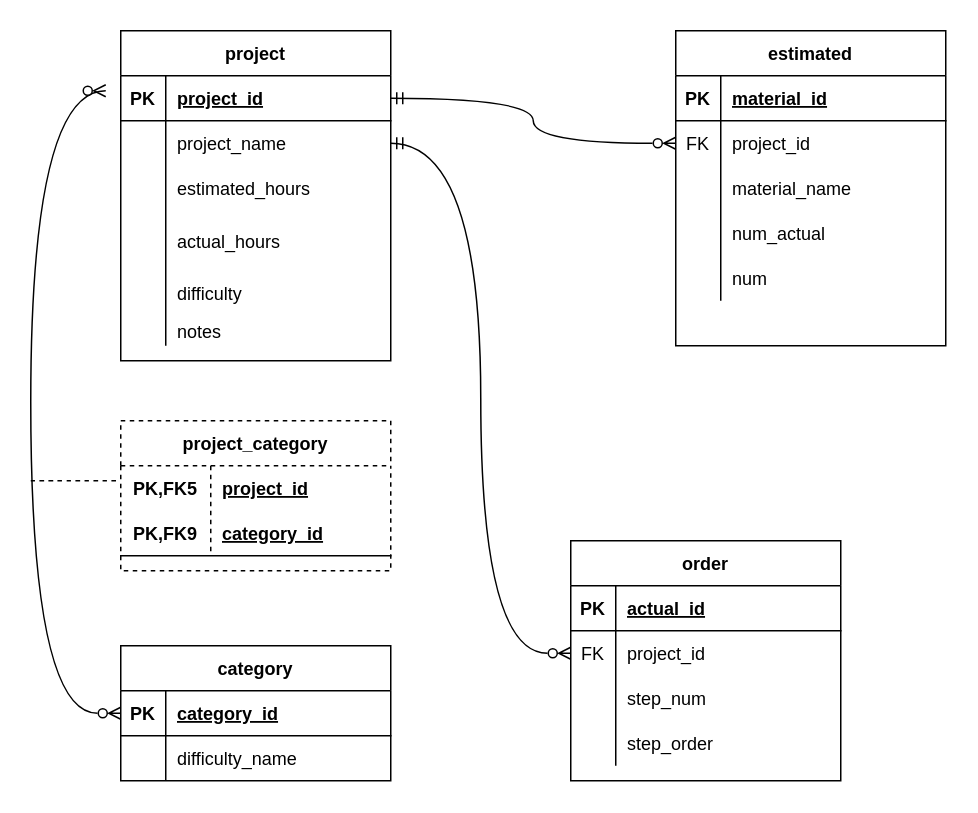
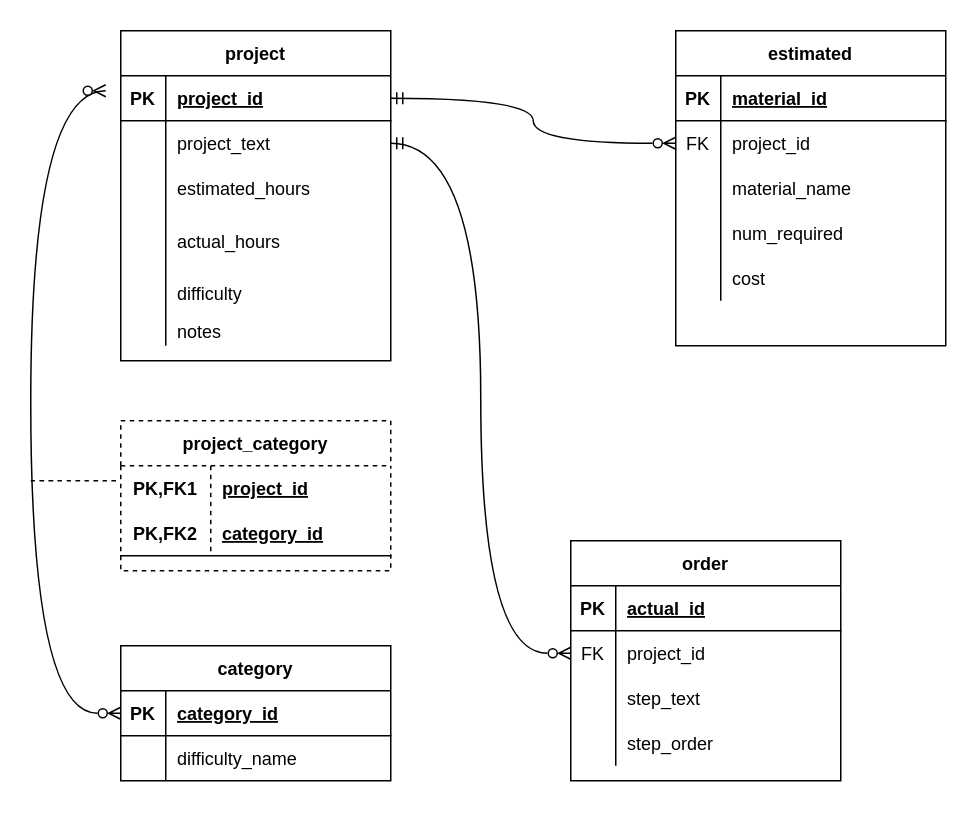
node "project_name": label "project_name" -> "project_text"
node "num_actual": label "num_actual" -> "num_required"
node "num": label "num" -> "cost"
node "PK,FK5": label "PK,FK5" -> "PK,FK1"
node "PK,FK9": label "PK,FK9" -> "PK,FK2"
node "step_num": label "step_num" -> "step_text"
